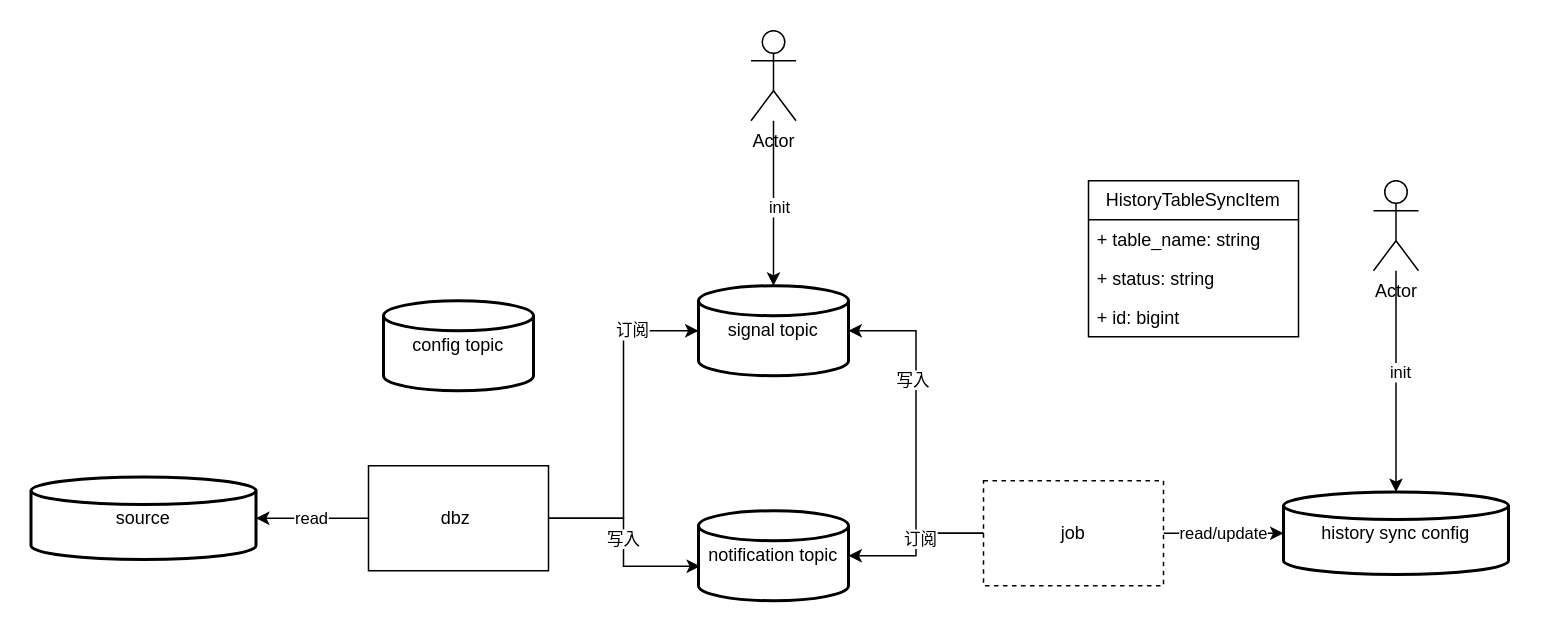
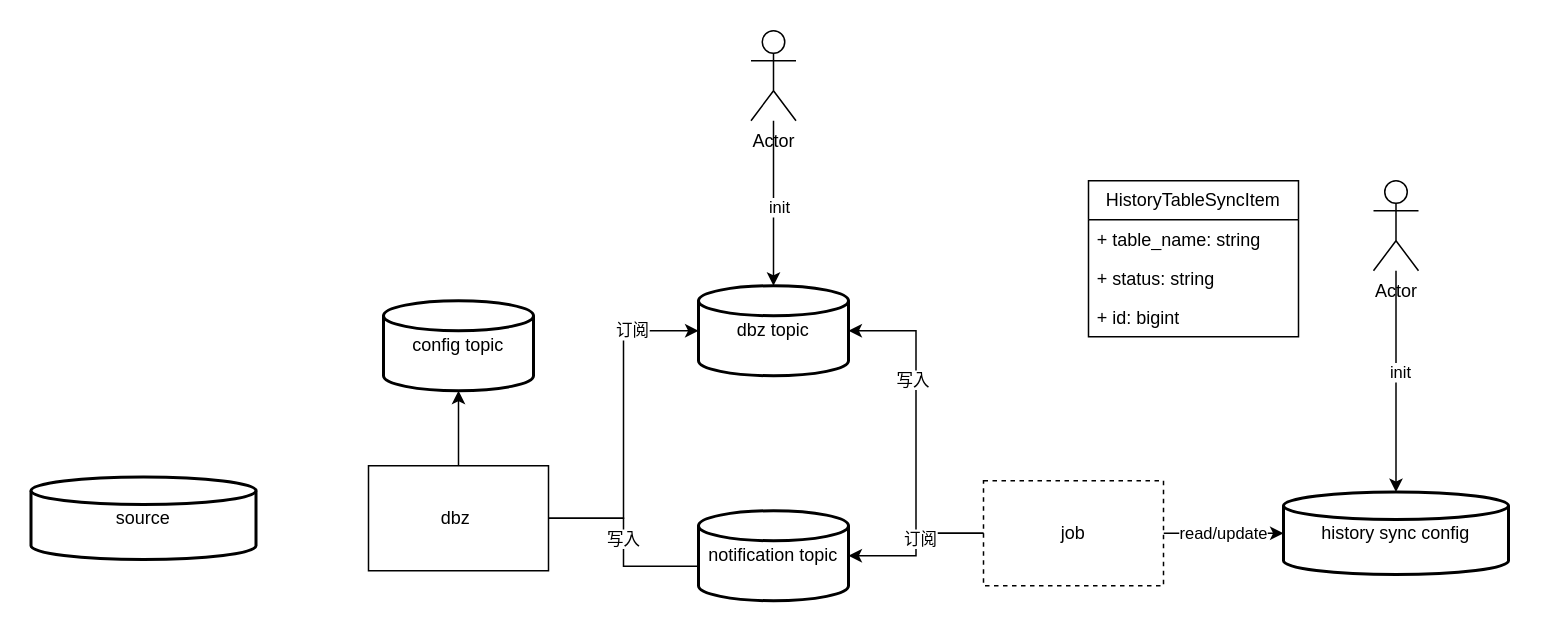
node "signal topic": label "signal topic" -> "dbz topic"
edge "dbz" -> "config topic": added
edge "dbz" -> "source": removed, label "read"
edge "dbz" -> "notification topic": arrowhead classic -> none
